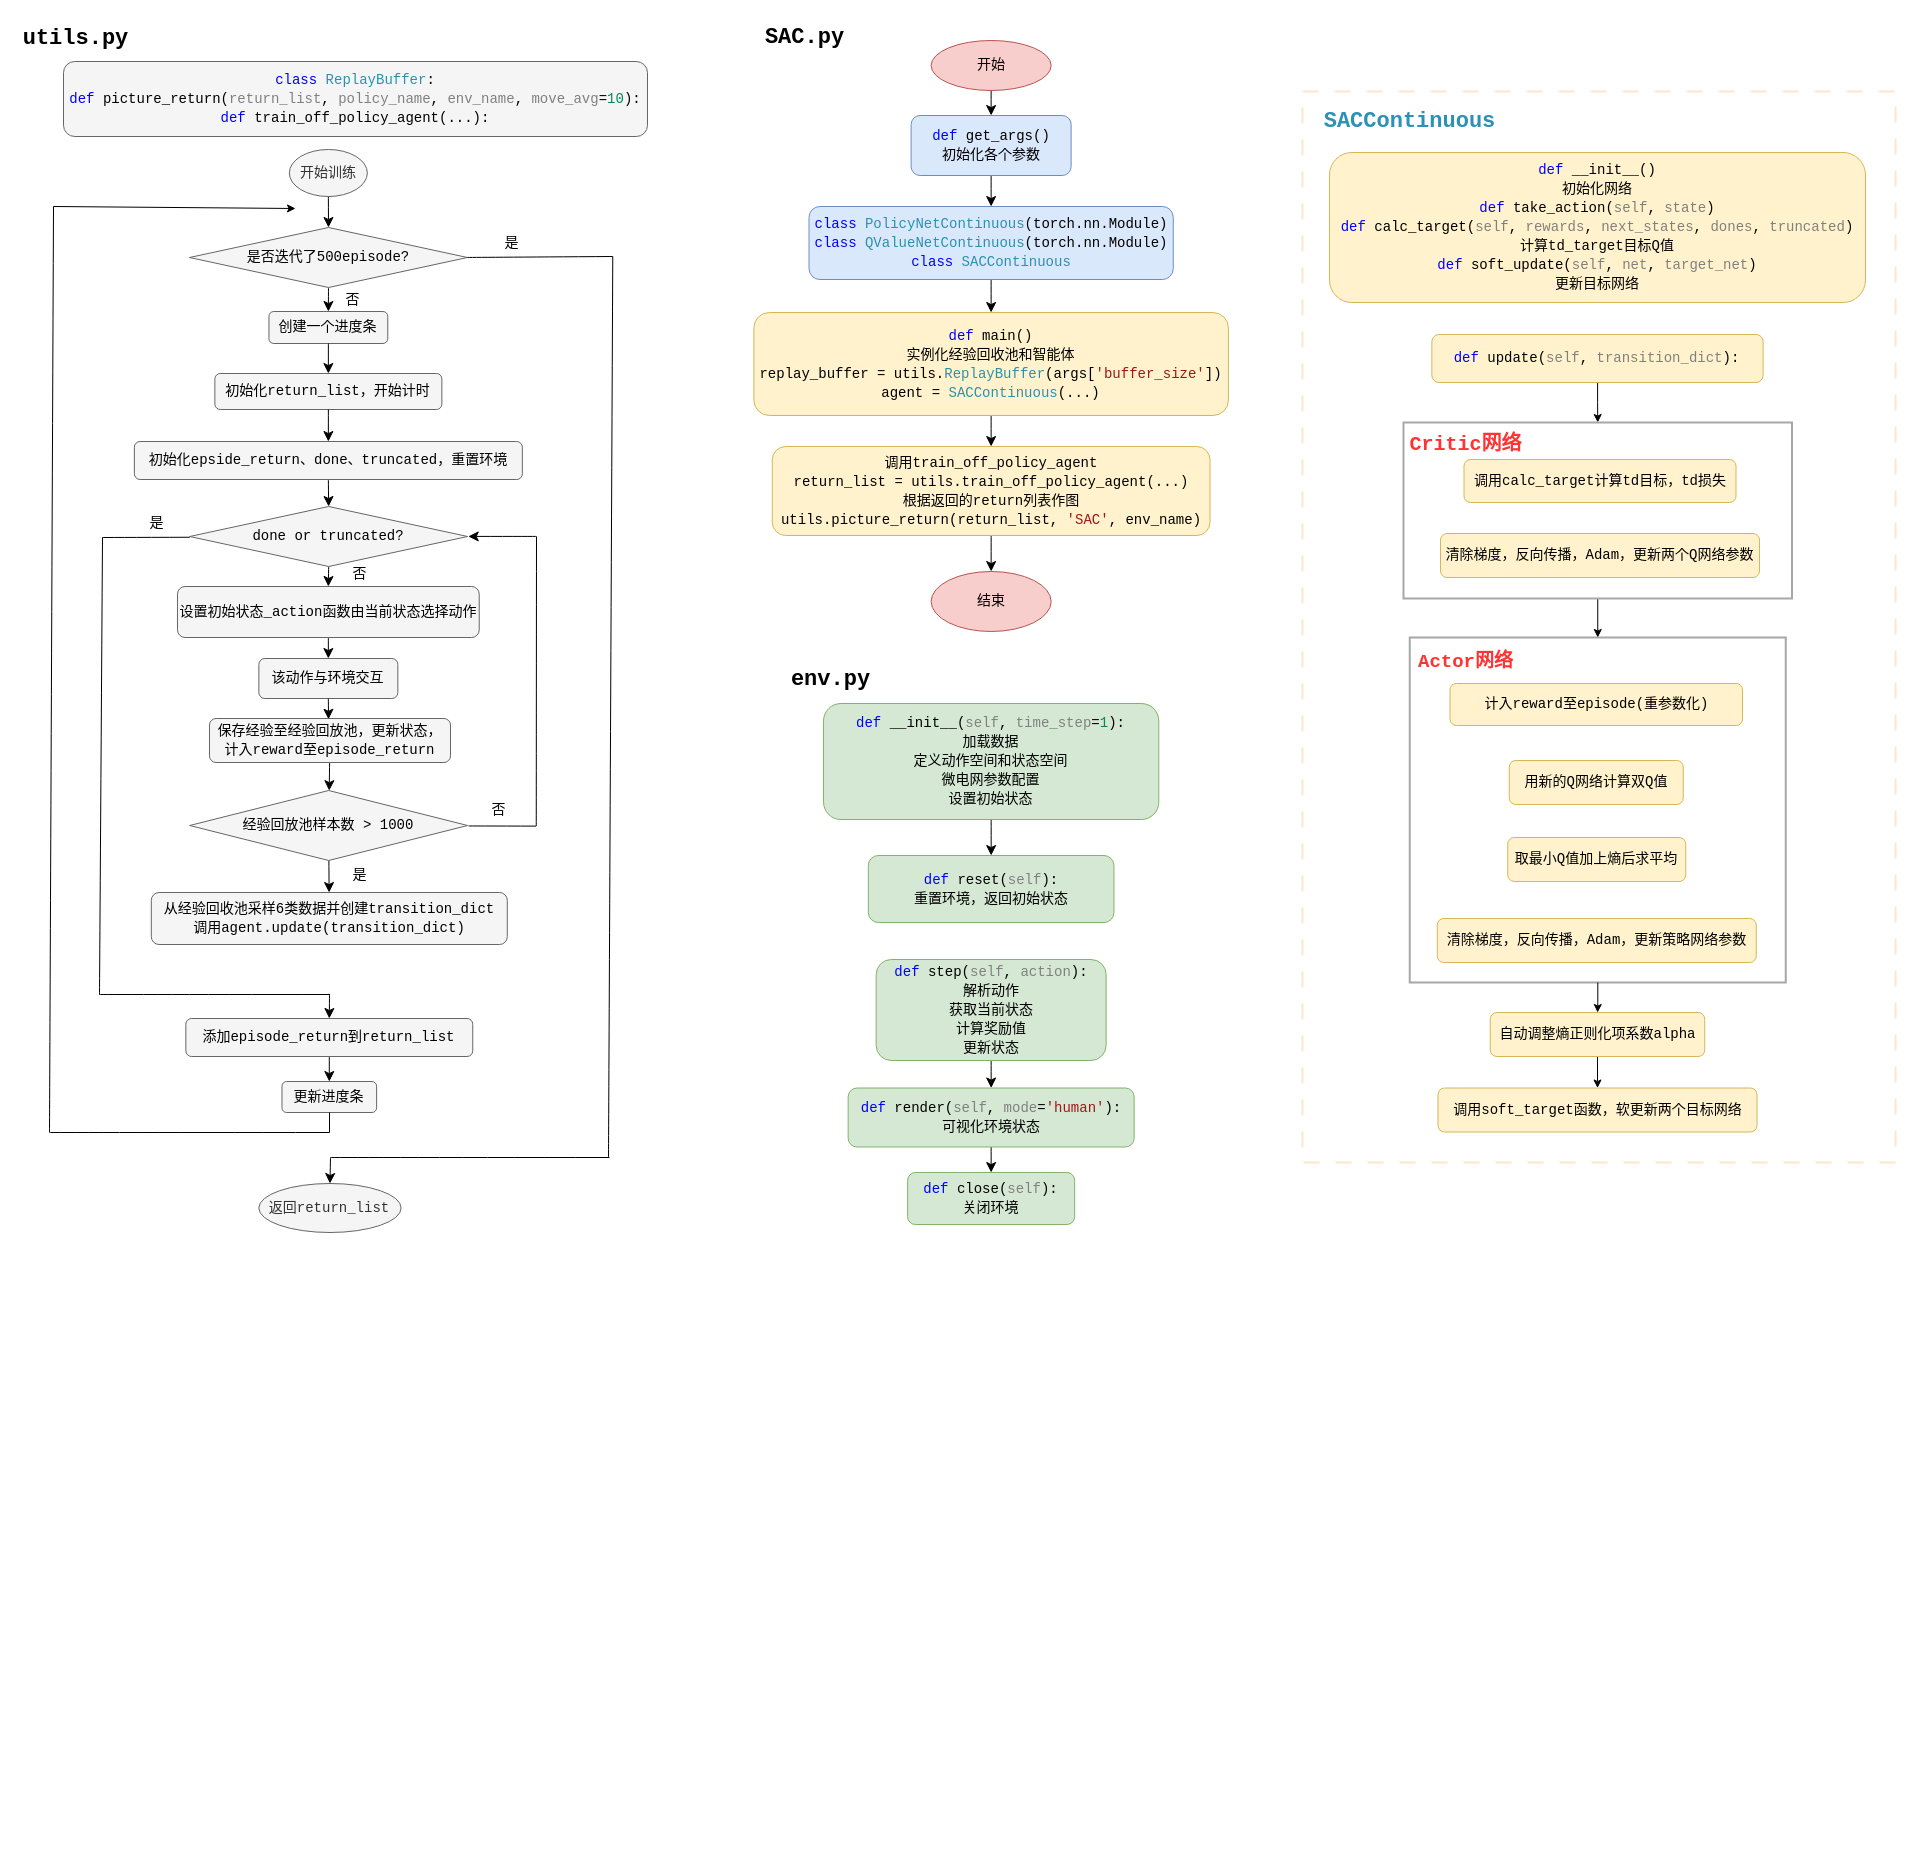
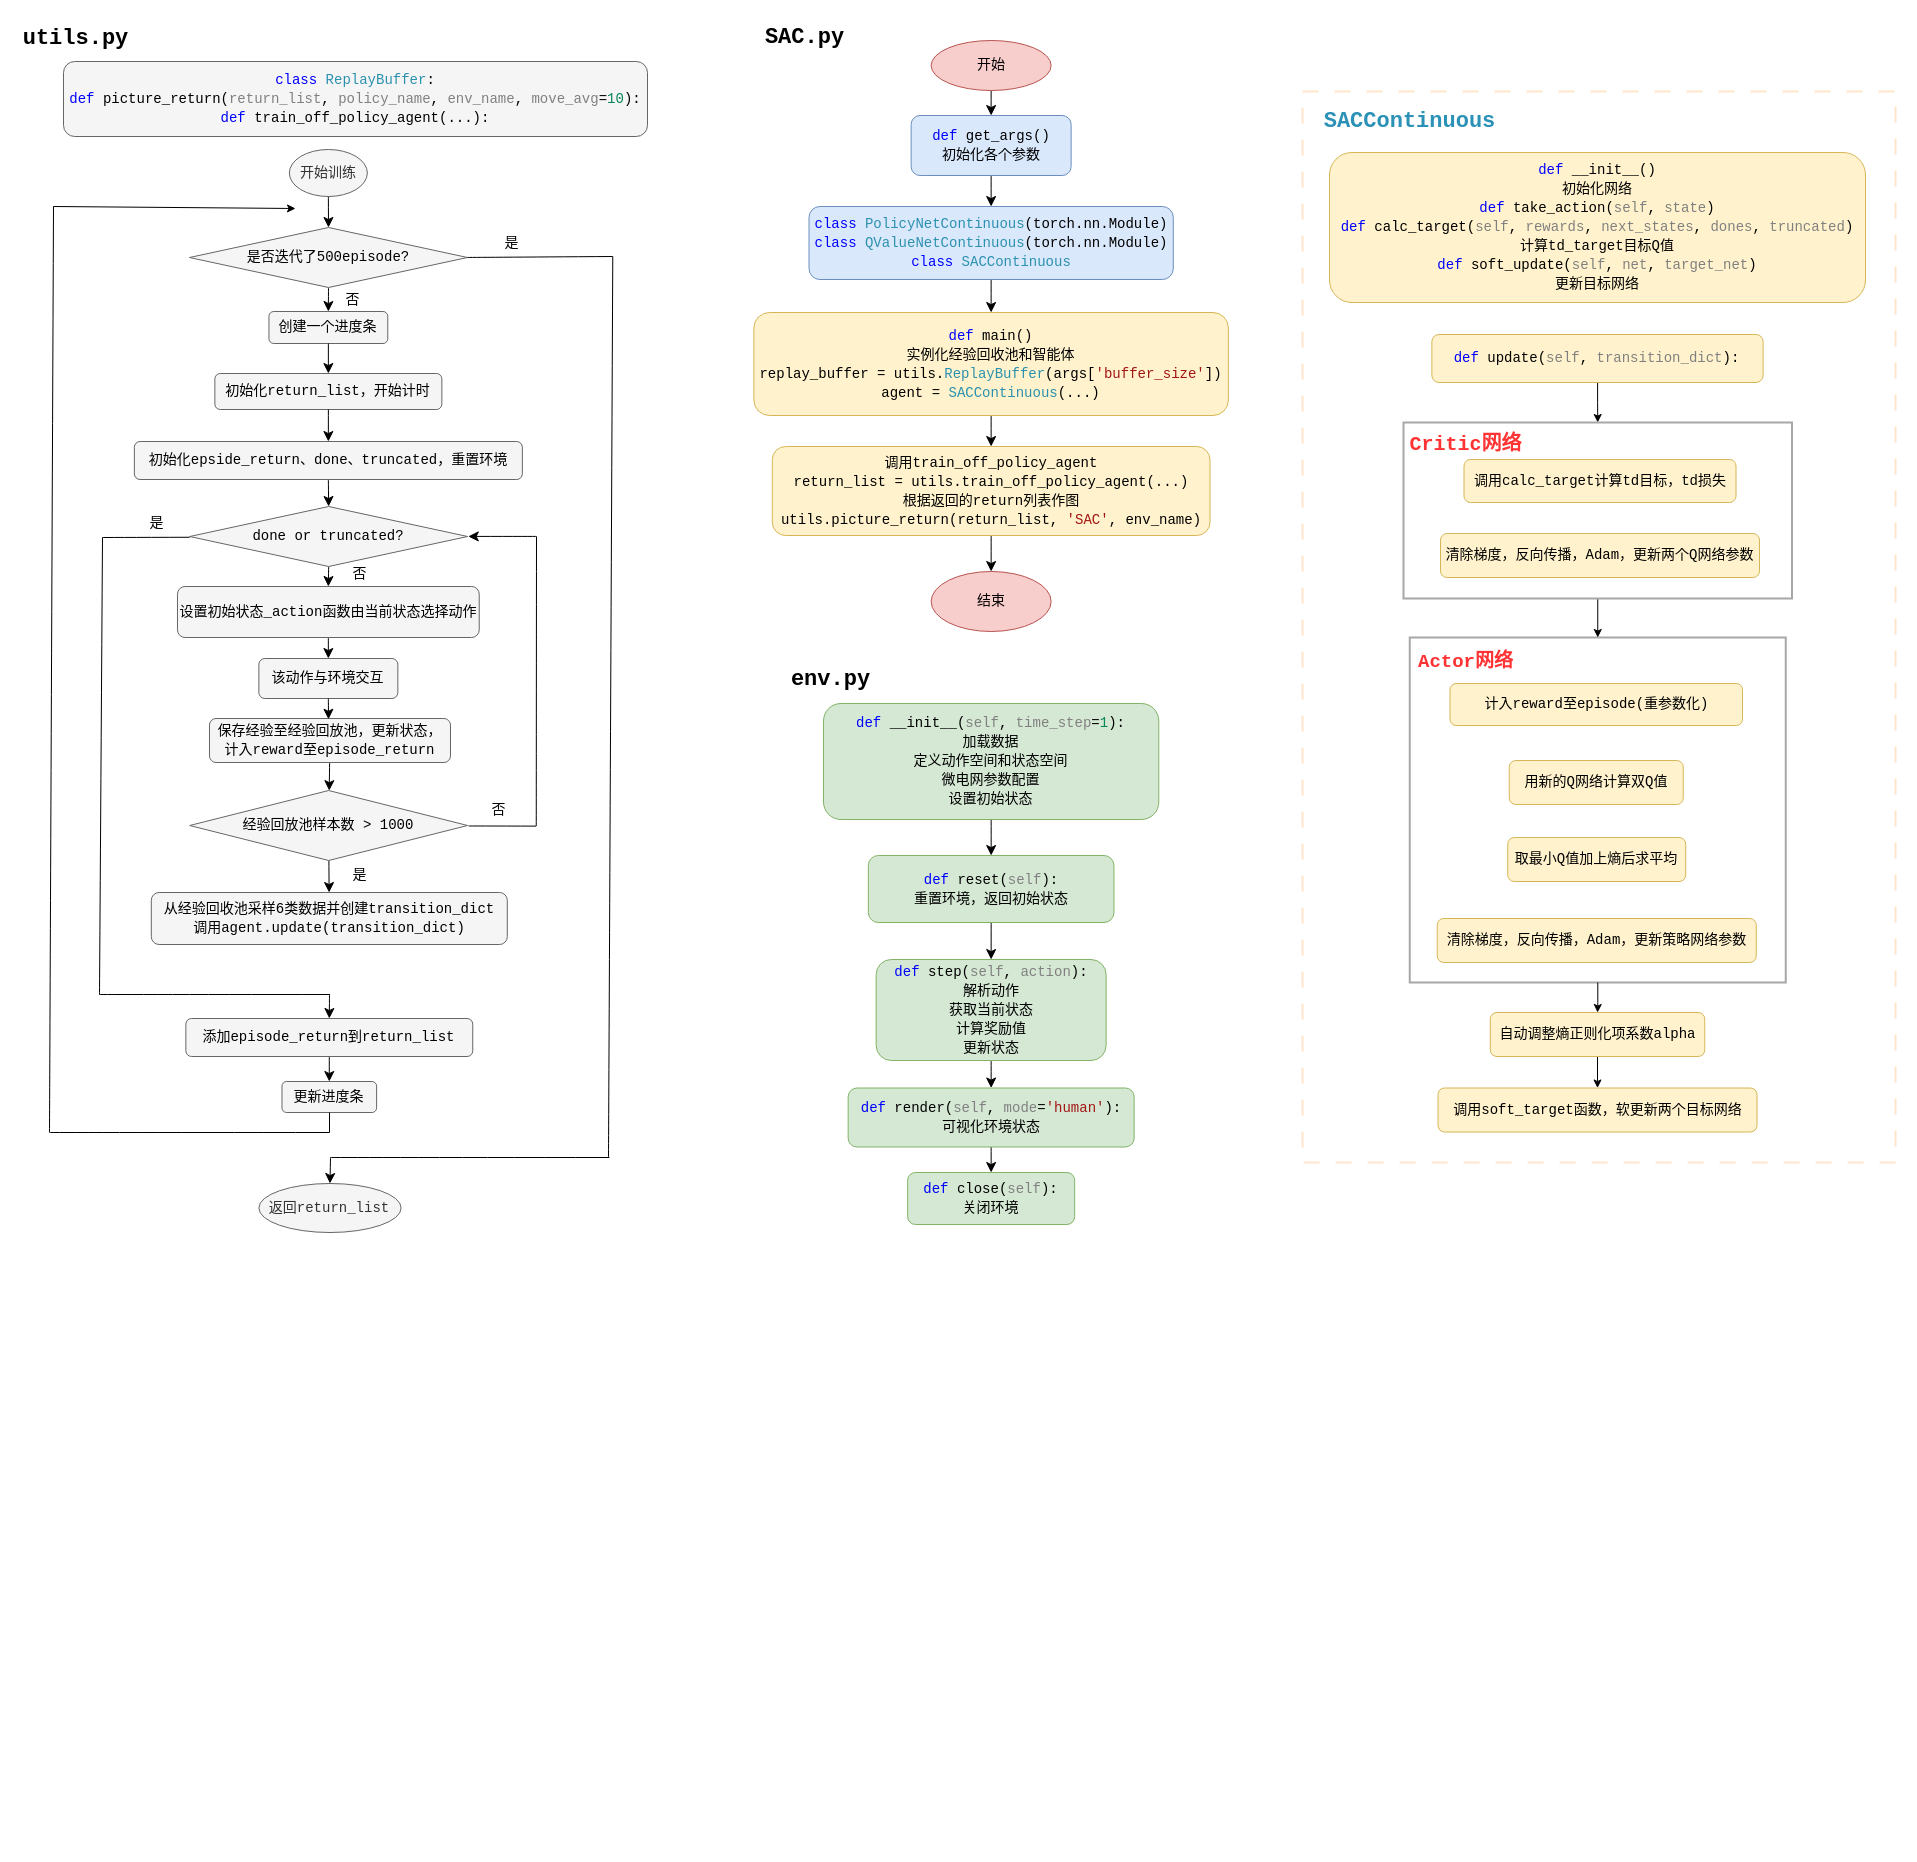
edge "def reset(self): 重置环境，返回初始状态" -> "def step(self, action): 解析动作 获取当前状态 计算奖励值 更新状态": added
